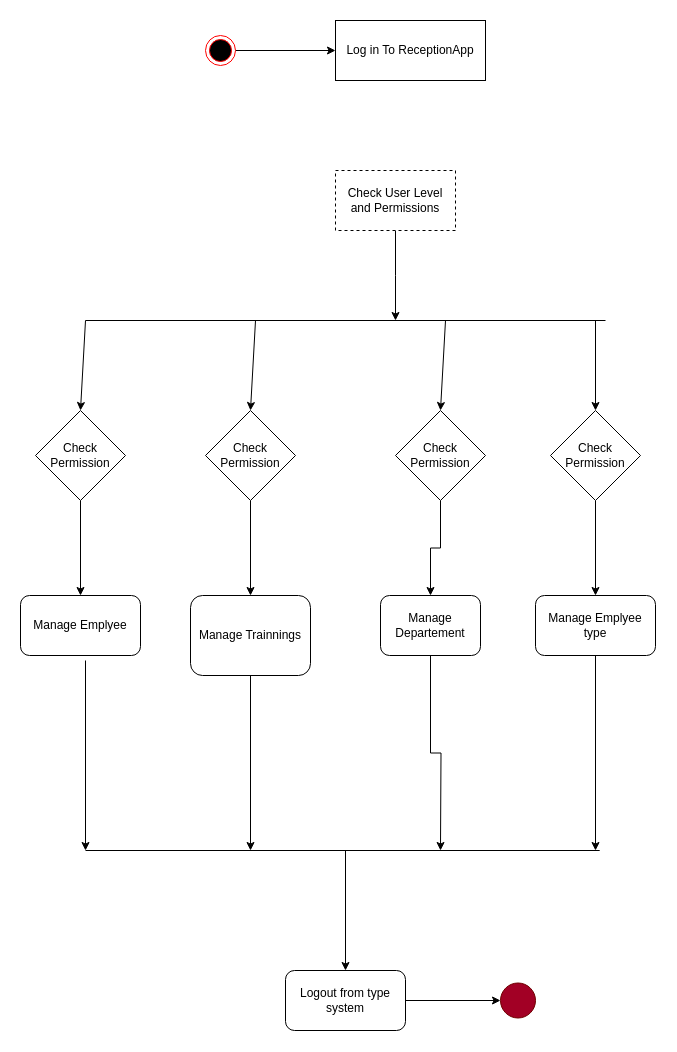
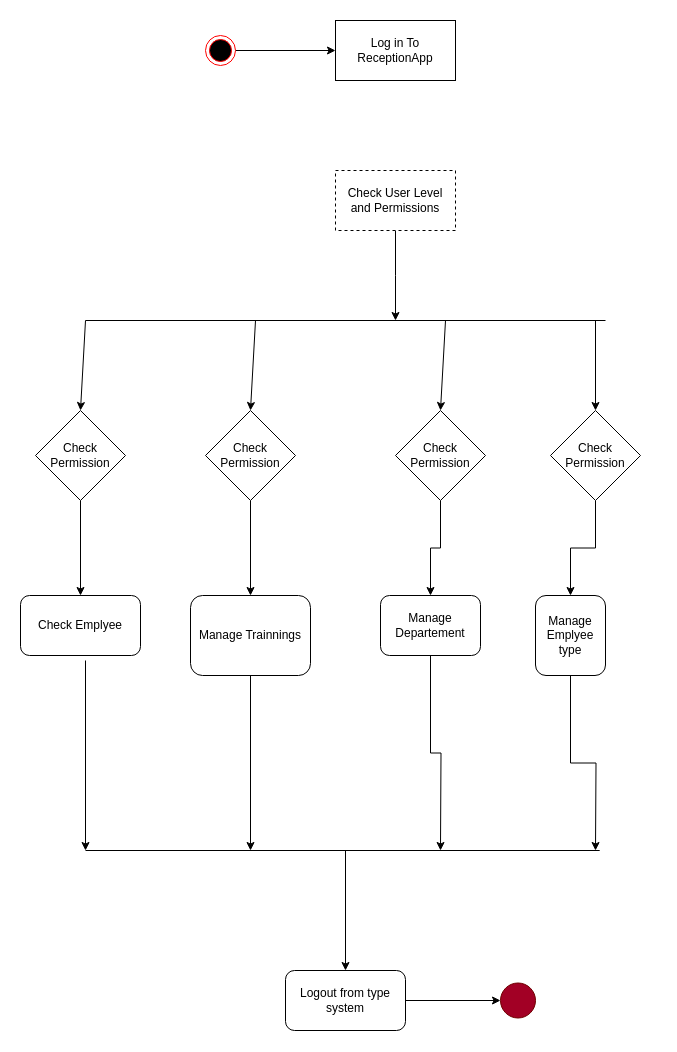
node "Log in To ReceptionApp": size 150x60 -> 120x60
node "Manage Emplyee": label "Manage Emplyee" -> "Check Emplyee"
node "Manage Emplyee type": size 120x60 -> 70x80
